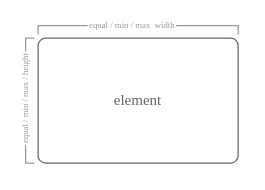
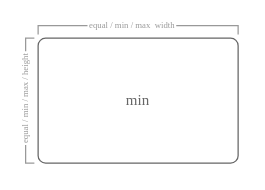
node "element": label "element" -> "min"
